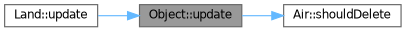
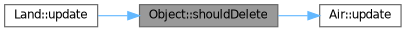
node "Object::update": label "Object::update" -> "Object::shouldDelete"
node "Air::shouldDelete": label "Air::shouldDelete" -> "Air::update"
